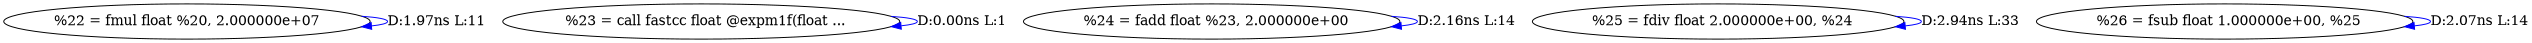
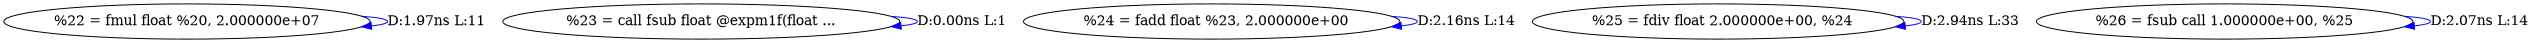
node "%23 = call fastcc float @expm1f(float ...": label "%23 = call fastcc float @expm1f(float ..." -> "%23 = call fsub float @expm1f(float ..."
node "%26 = fsub float 1.000000e+00, %25": label "%26 = fsub float 1.000000e+00, %25" -> "%26 = fsub call 1.000000e+00, %25"
